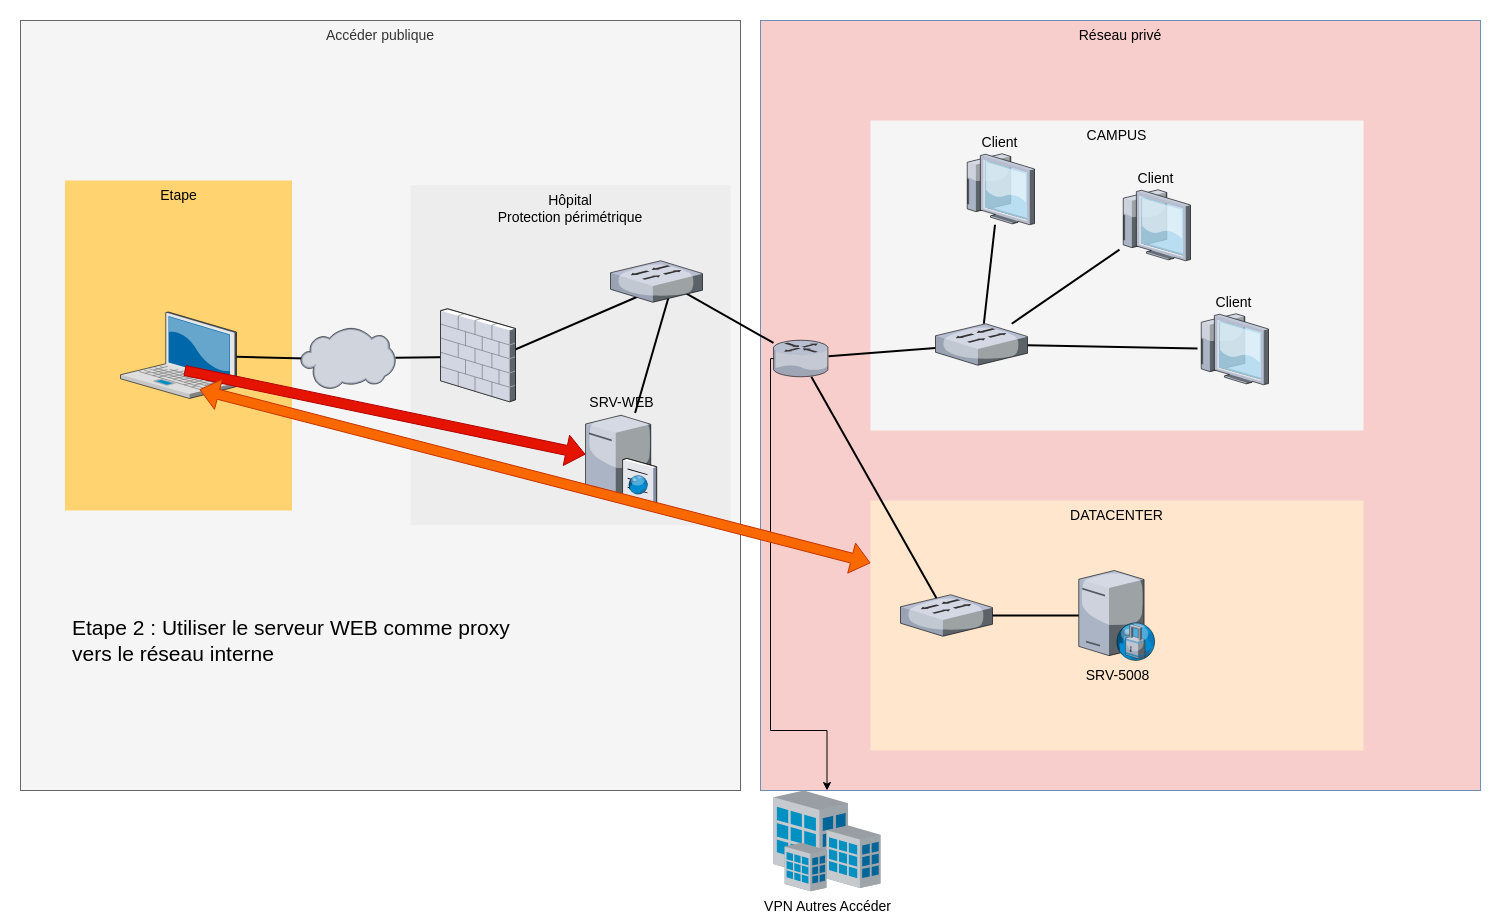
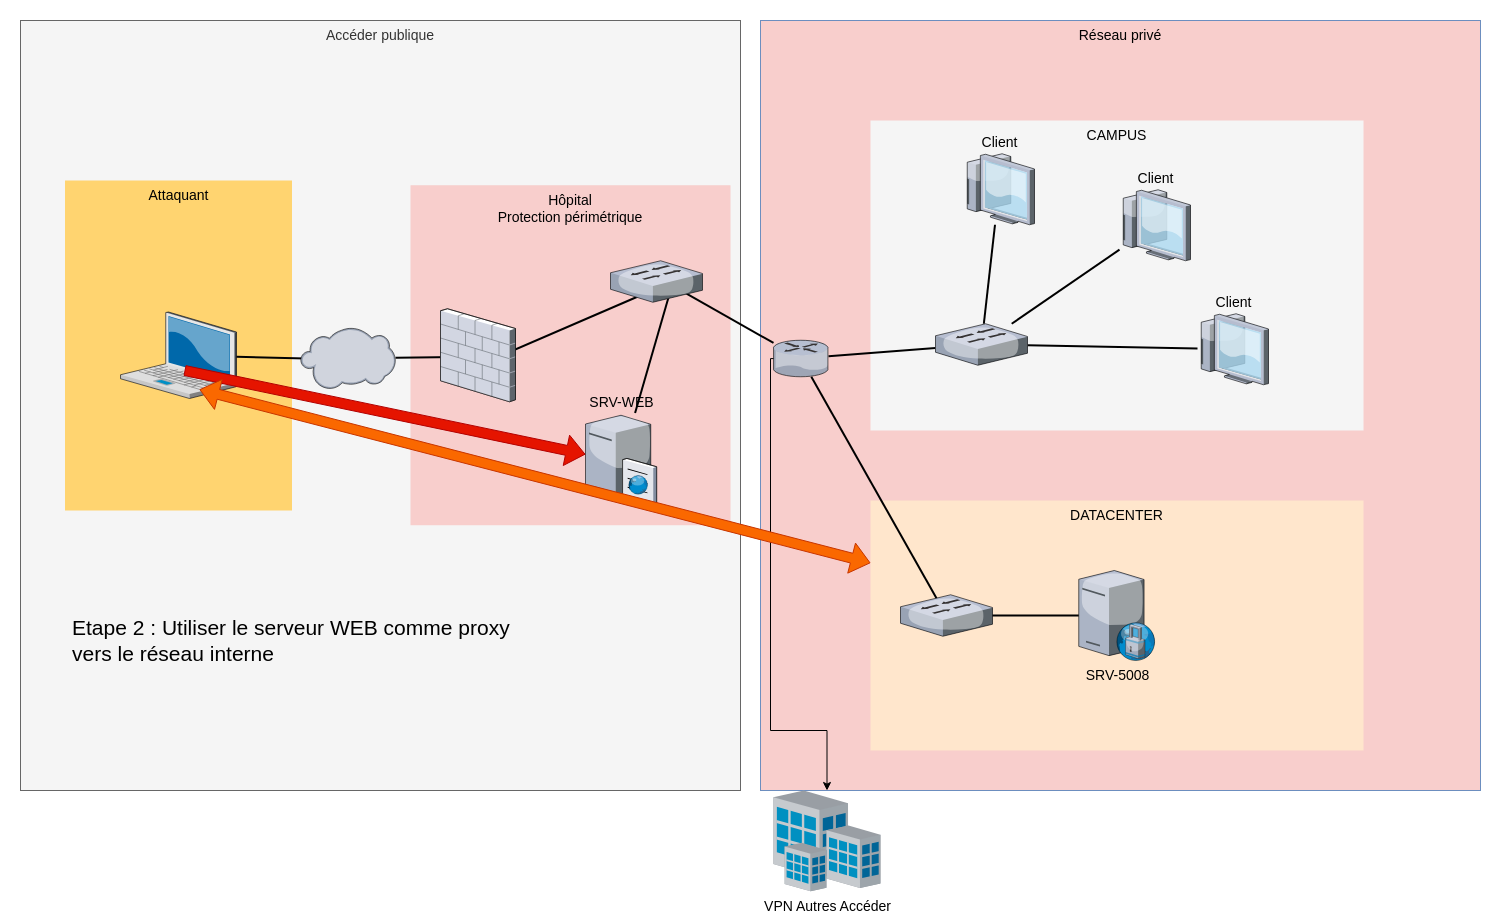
node "Etape": label "Etape" -> "Attaquant"
node "Hôpital Protection périmétrique": fillcolor #ededed -> #f8cecc
